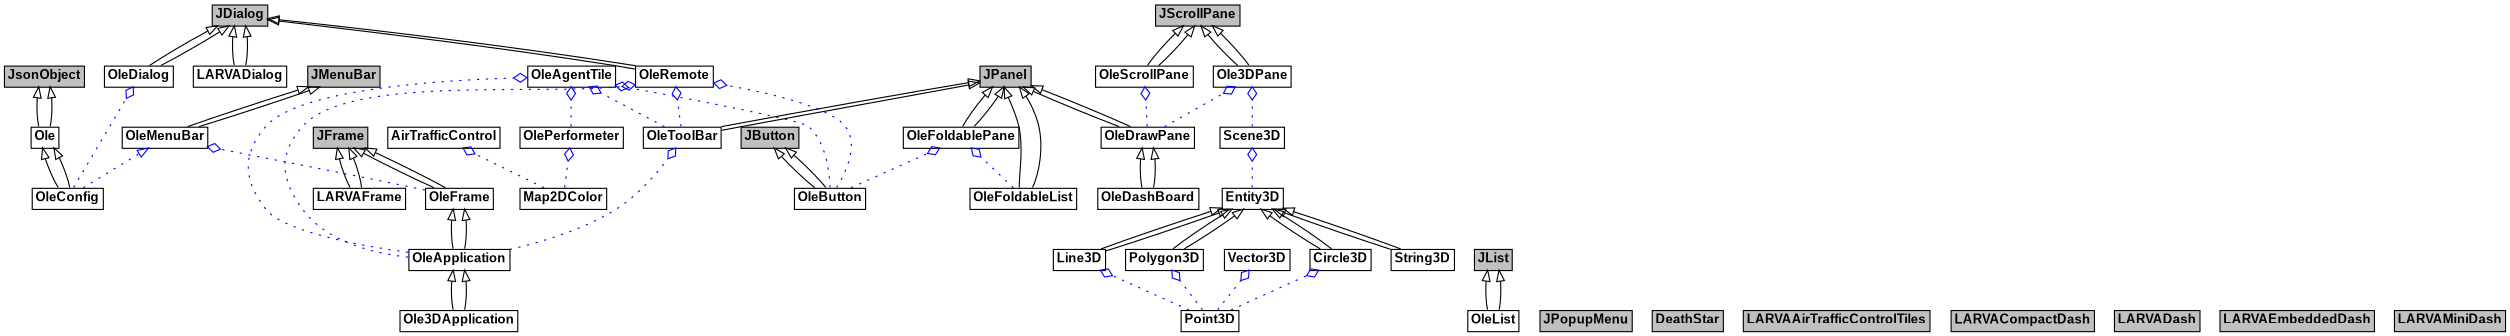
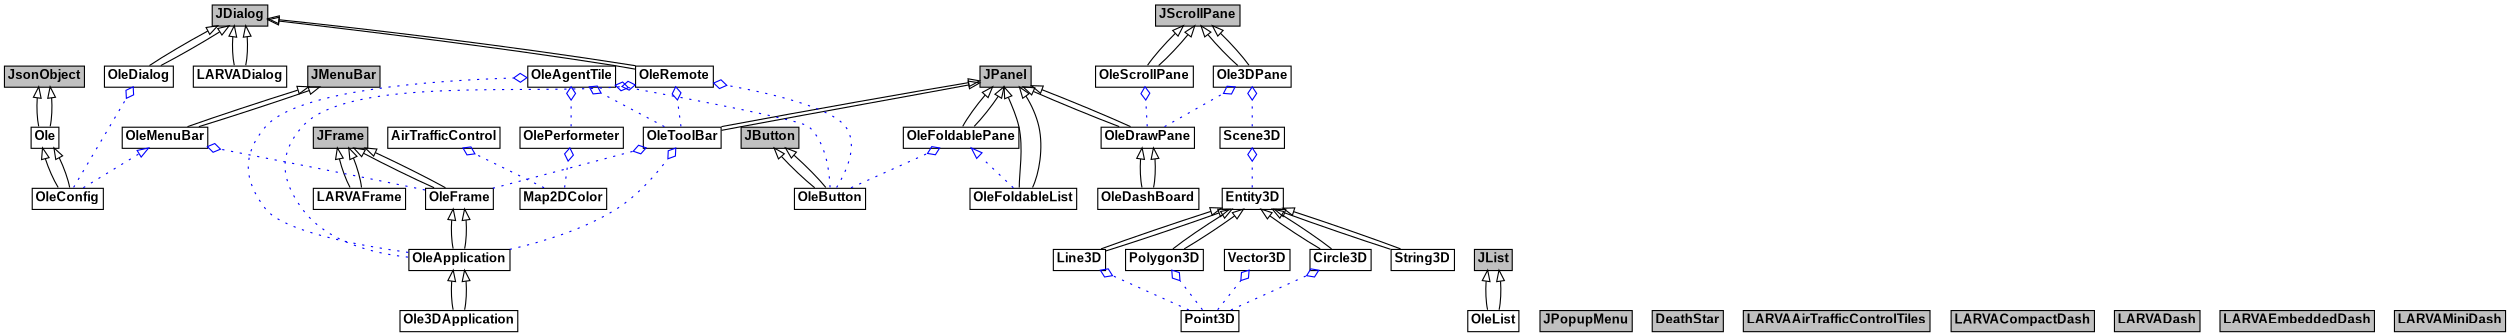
edge "OleFrame" -> "OleToolBar": added
edge "OleFoldableList" -> "OleFoldablePane": arrowhead odiamond -> onormal
